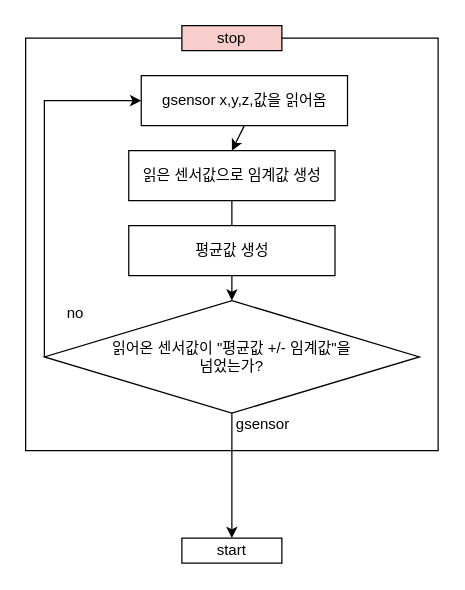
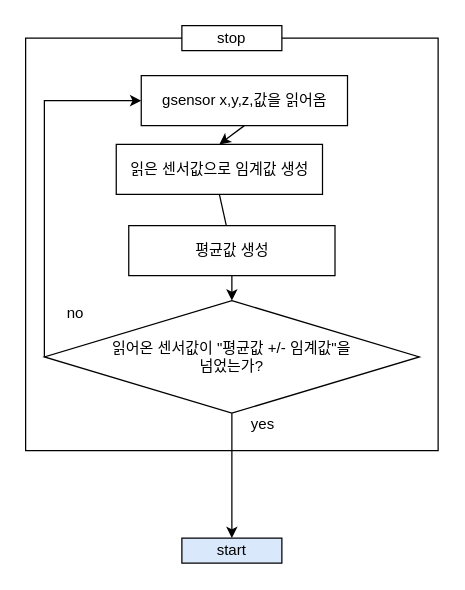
node "stop": fillcolor #f8cecc -> #ffffff
node "읽은 센서값으로 임계값 생성": moved (232, 176) -> (219, 169)
node "gsensor": label "gsensor" -> "yes"
node "start": fillcolor #ffffff -> #dae8fc
